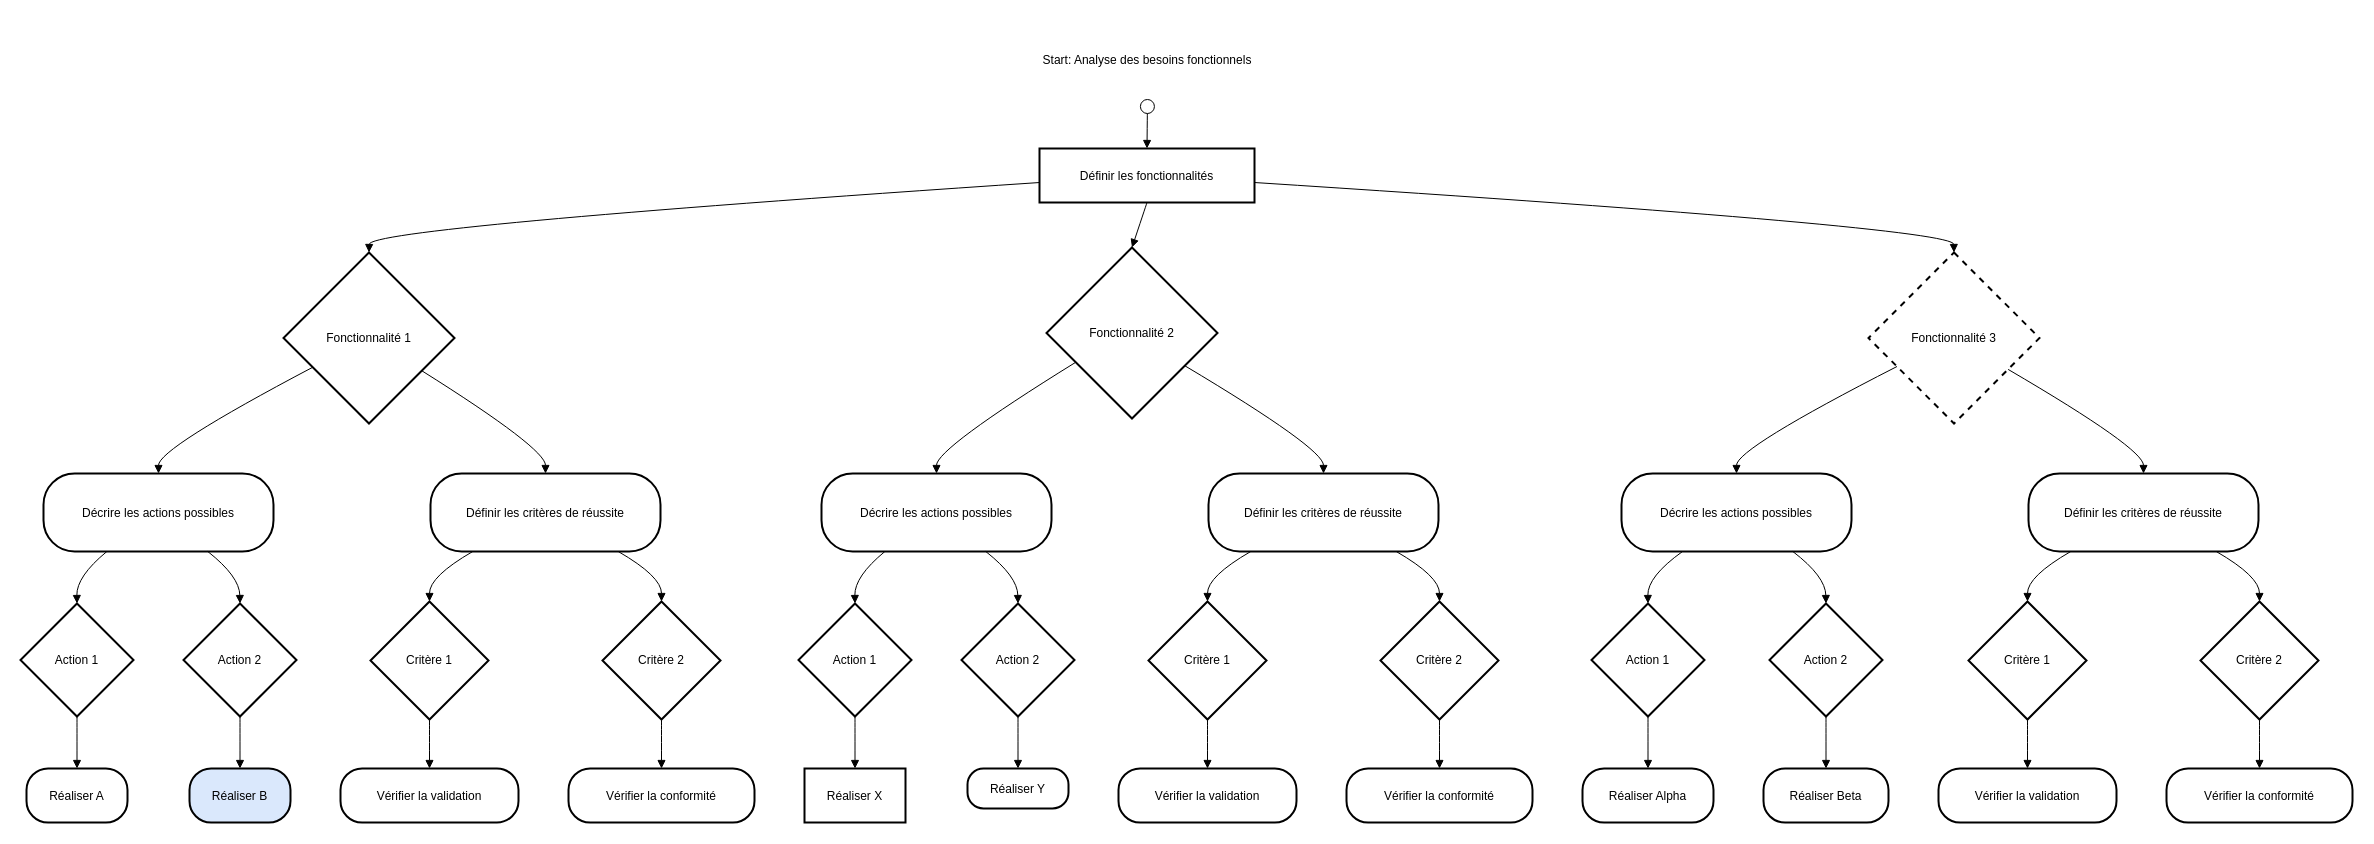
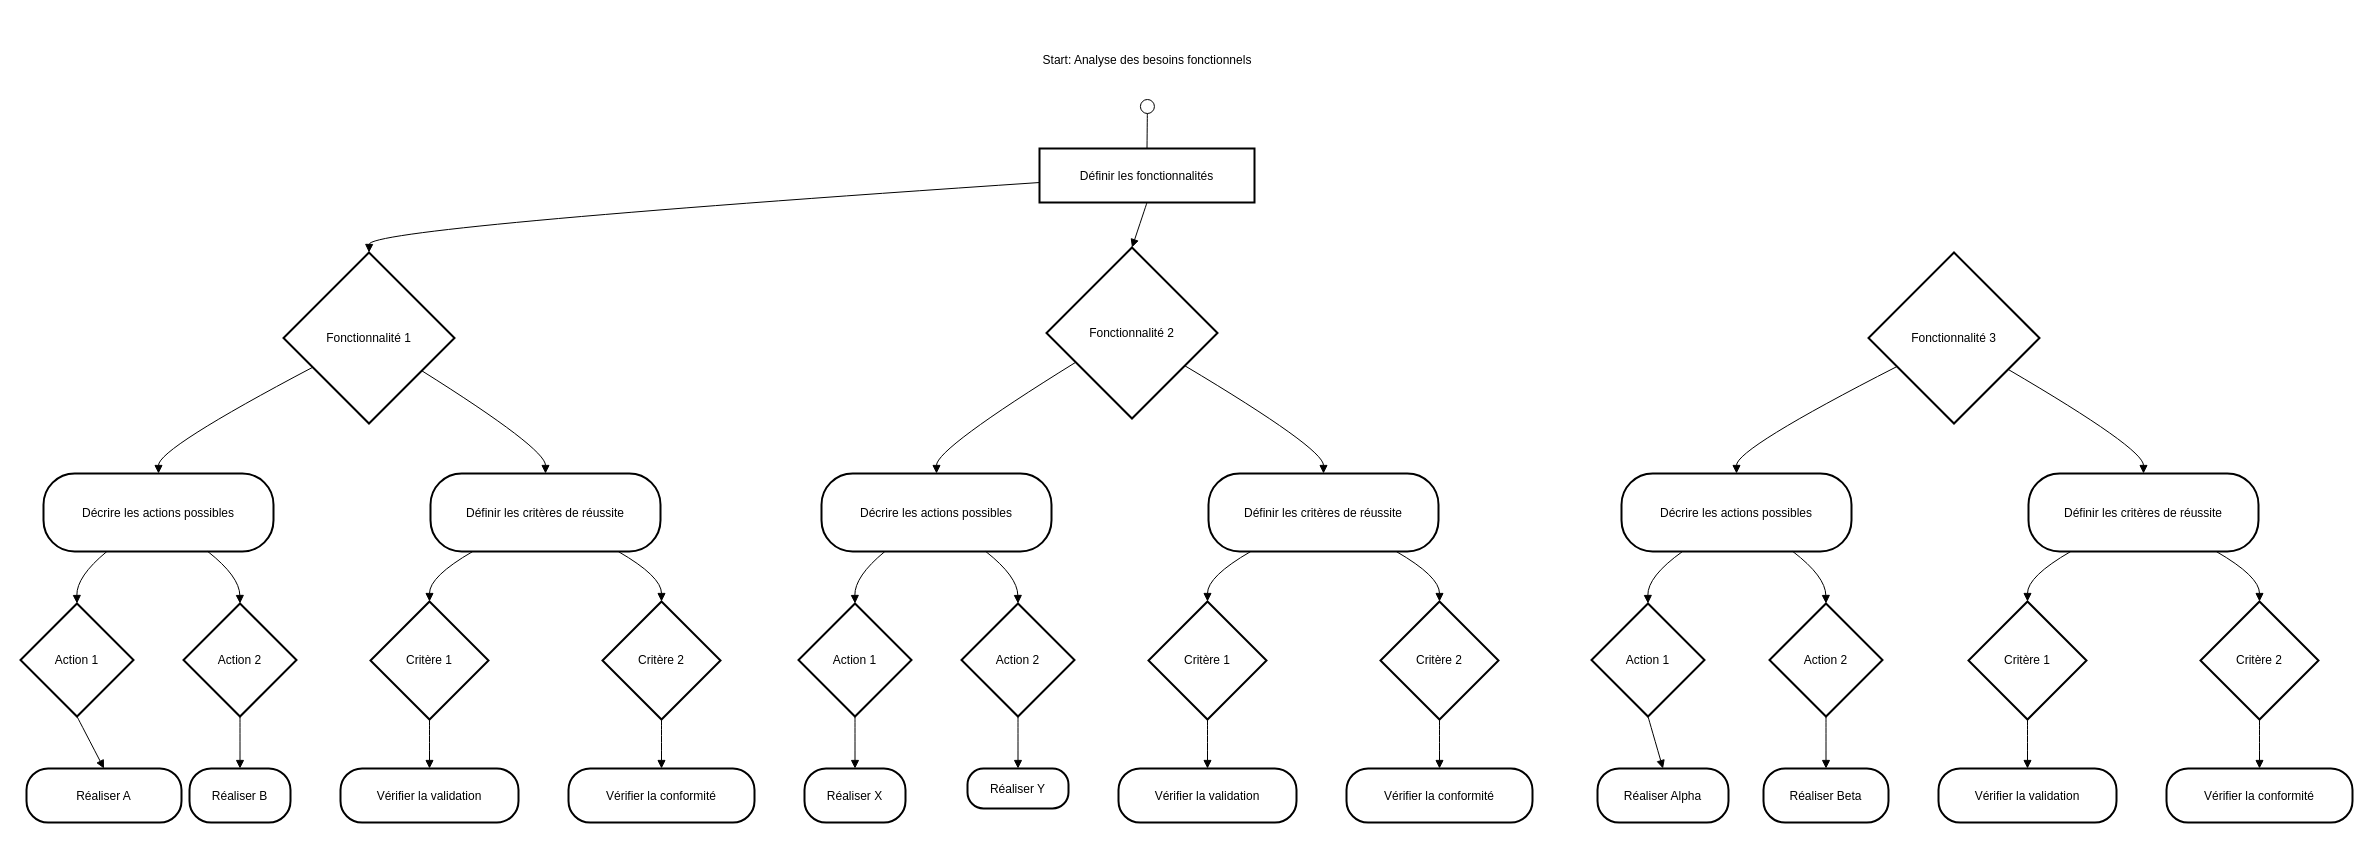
edge "Start: Analyse des besoins fonctionnels" -- "Définir les fonctionnalités": arrowhead block -> none
edge "Définir les fonctionnalités" -> "Fonctionnalité 3": removed
node "Fonctionnalité 3": style dashed -> solid
node "Réaliser A": size 101x54 -> 155x54
node "Réaliser B": fillcolor #dae8fc -> #ffffff
node "Réaliser X": shape rectangle -> rounded rectangle
node "Réaliser Alpha": moved (1648, 796) -> (1663, 796)
